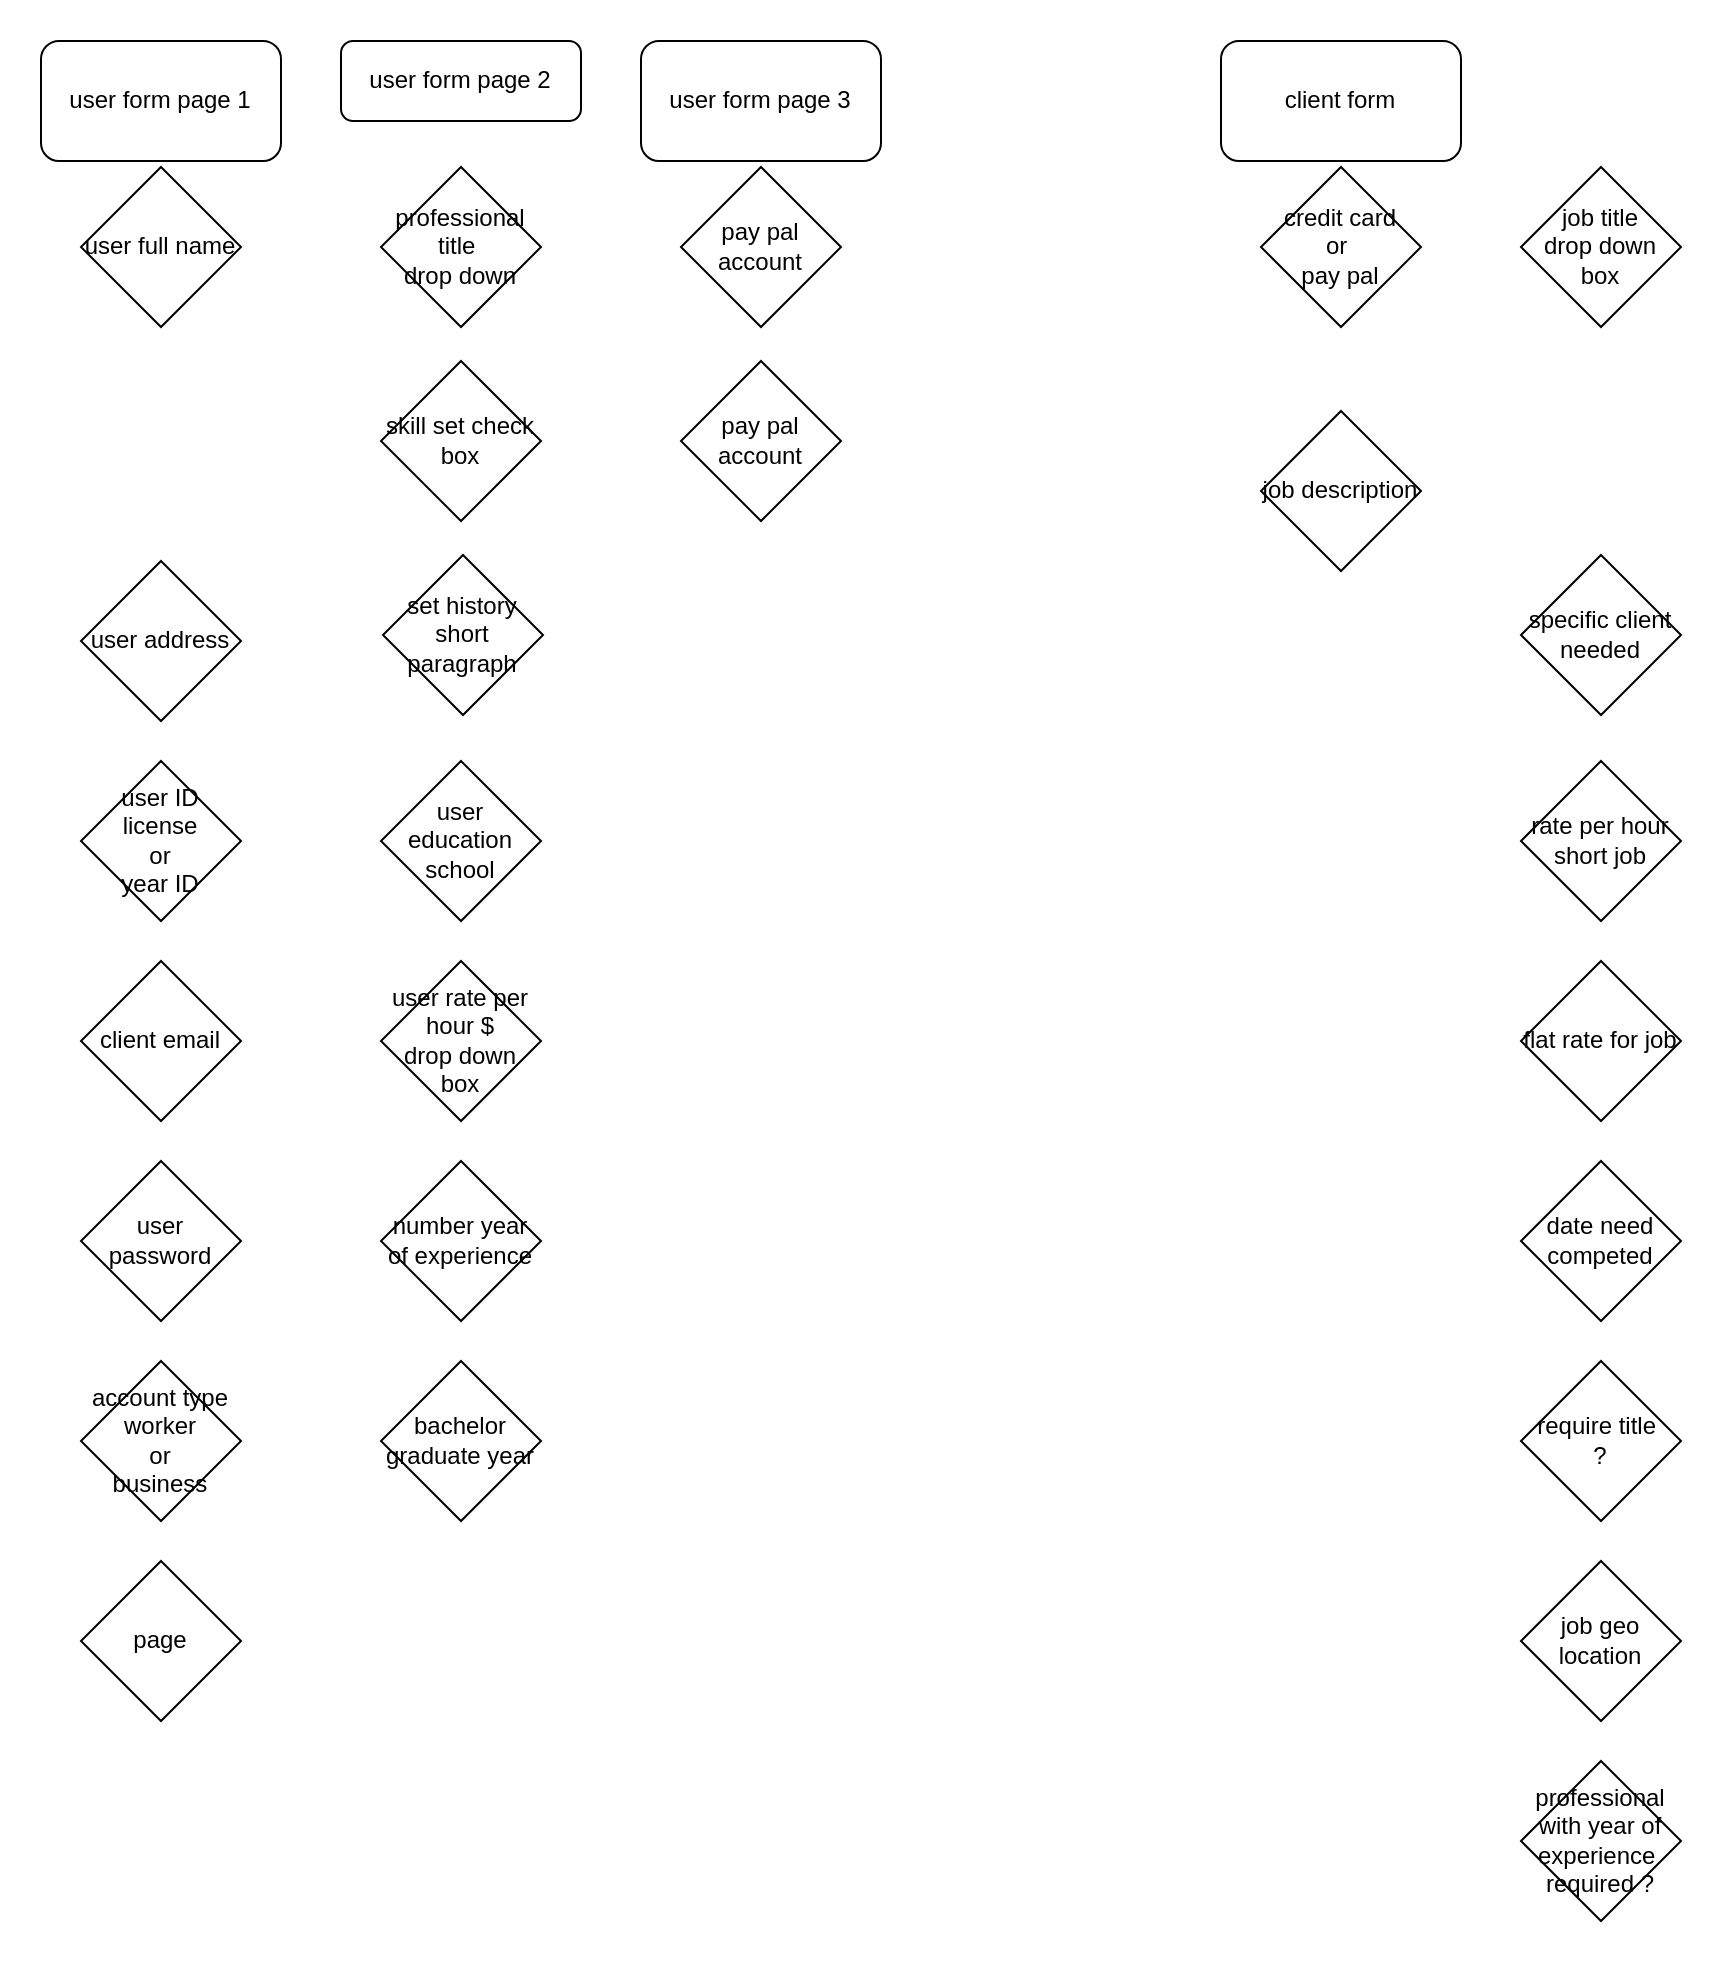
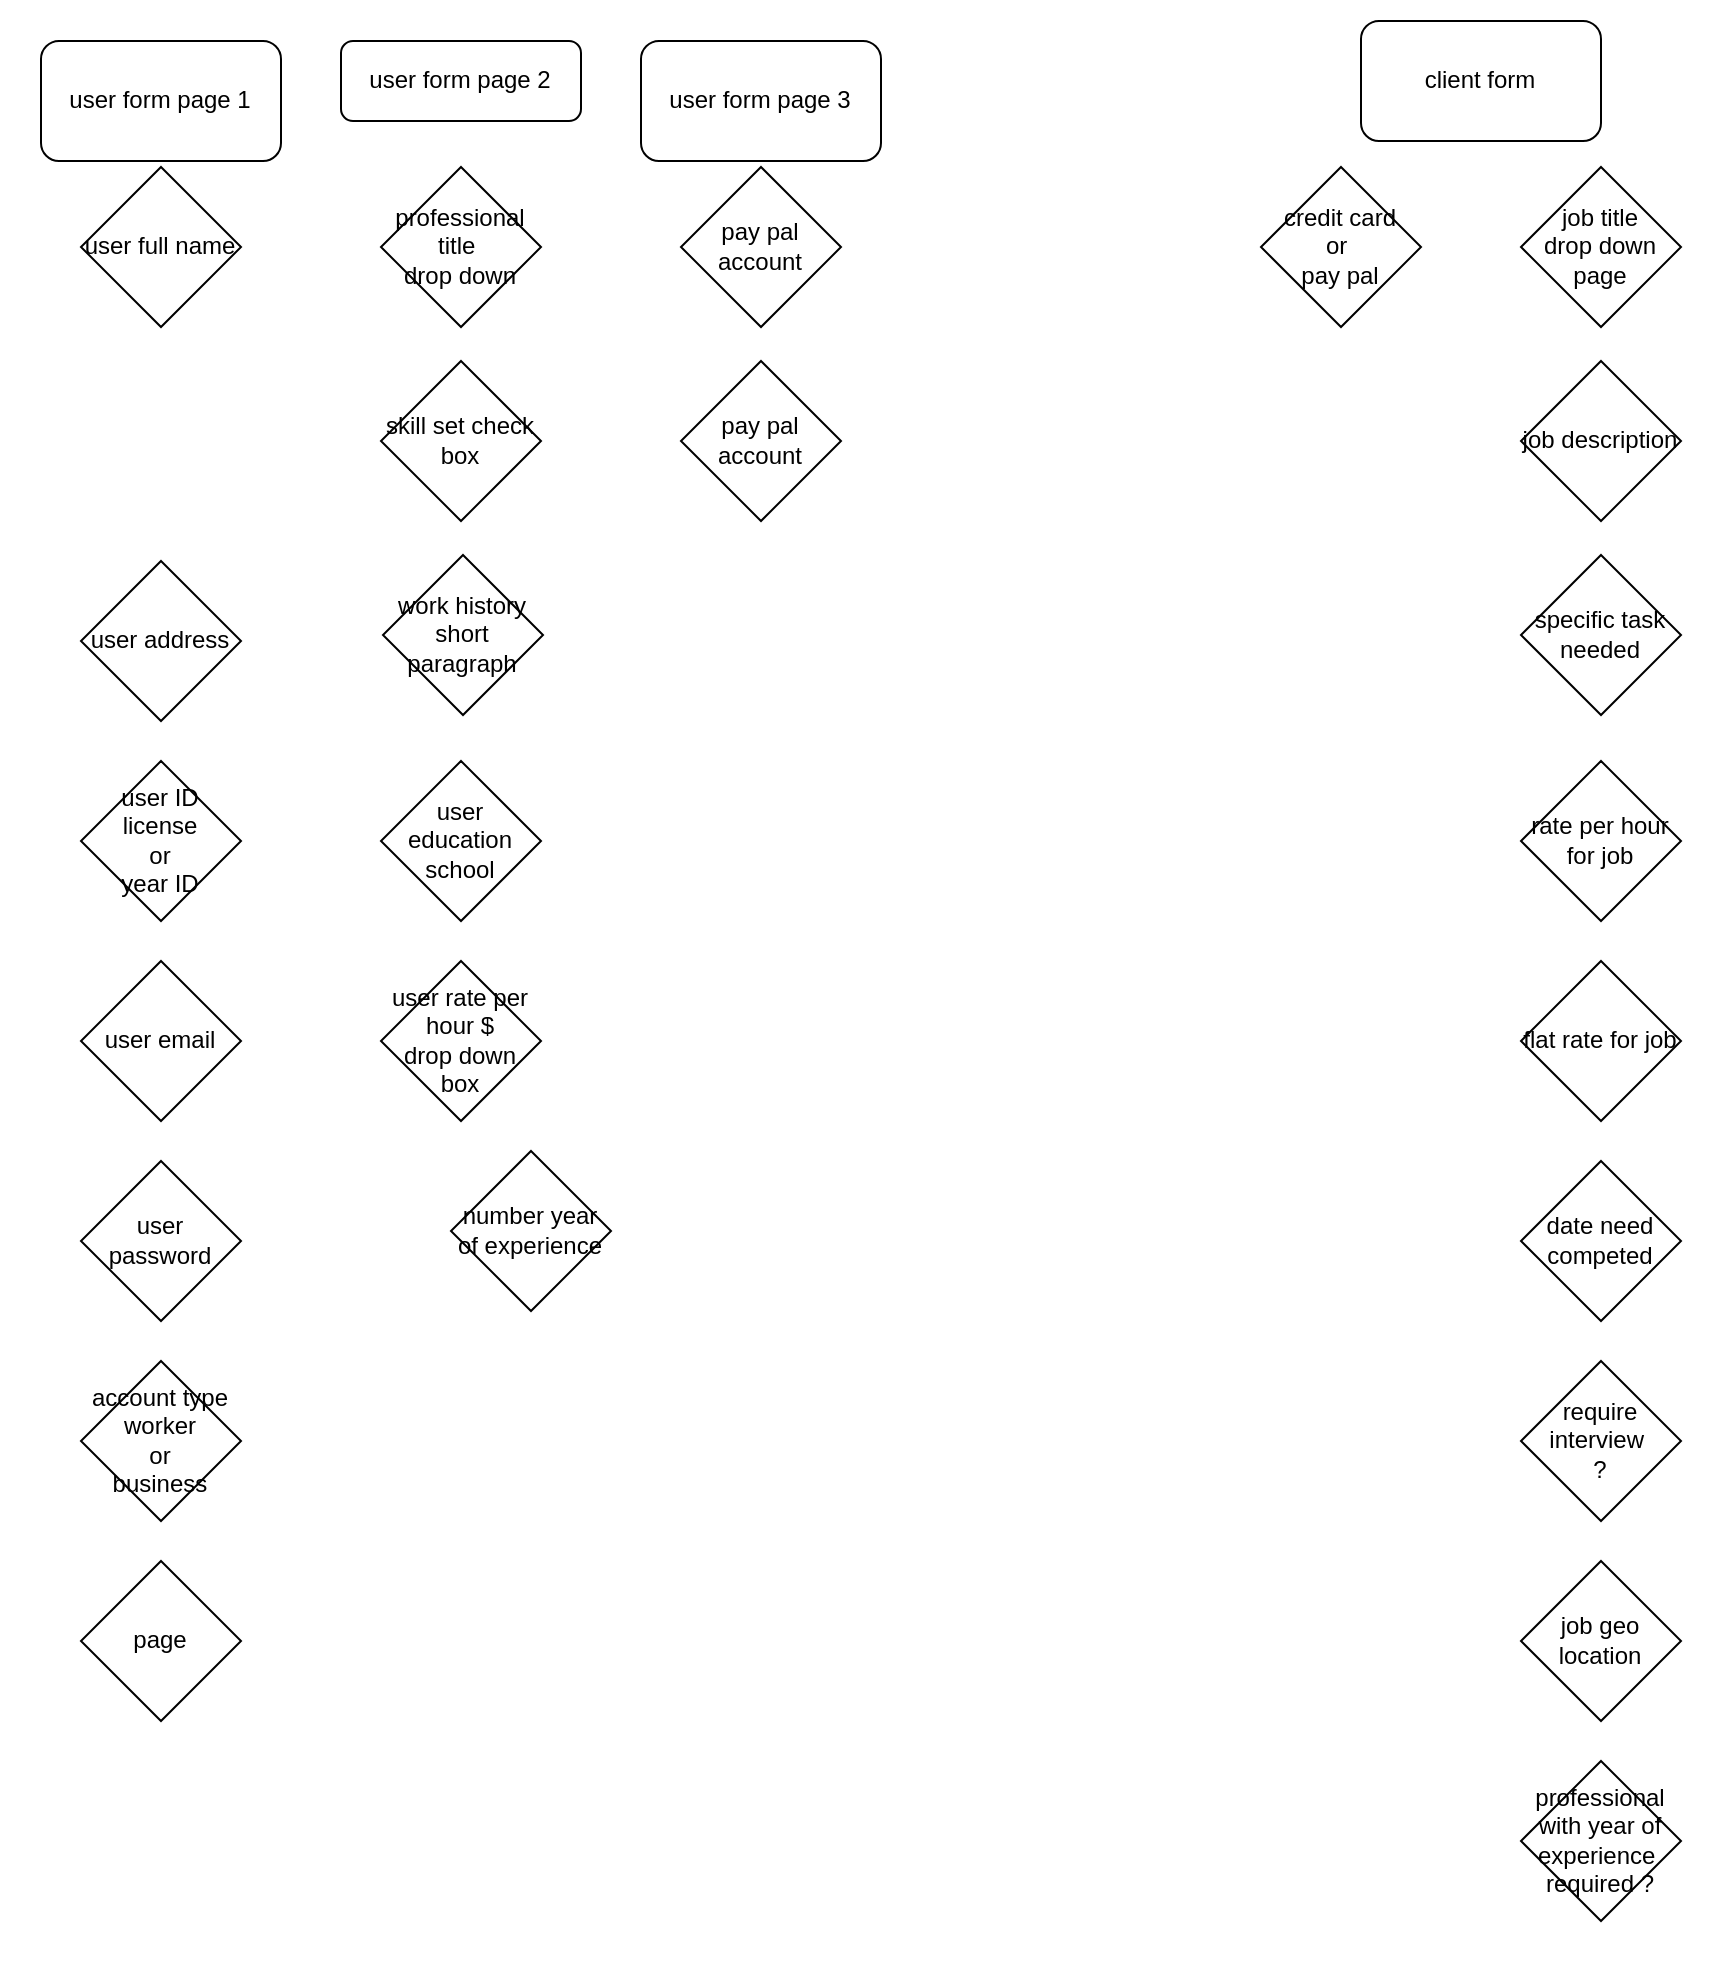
node "client form": moved (1341, 101) -> (1481, 81)
node "job title drop down box": label "job title drop down box" -> "job title drop down page"
node "job description": moved (1341, 491) -> (1601, 441)
node "set history short paragraph": label "set history short paragraph" -> "work history short paragraph"
node "specific client needed": label "specific client needed" -> "specific task needed"
node "rate per hour short job": label "rate per hour short job" -> "rate per hour for job"
node "client email": label "client email" -> "user email"
node "number year of experience": moved (461, 1241) -> (531, 1231)
node "bachelor graduate year": removed
node "require title ?": label "require title ?" -> "require interview ?"
